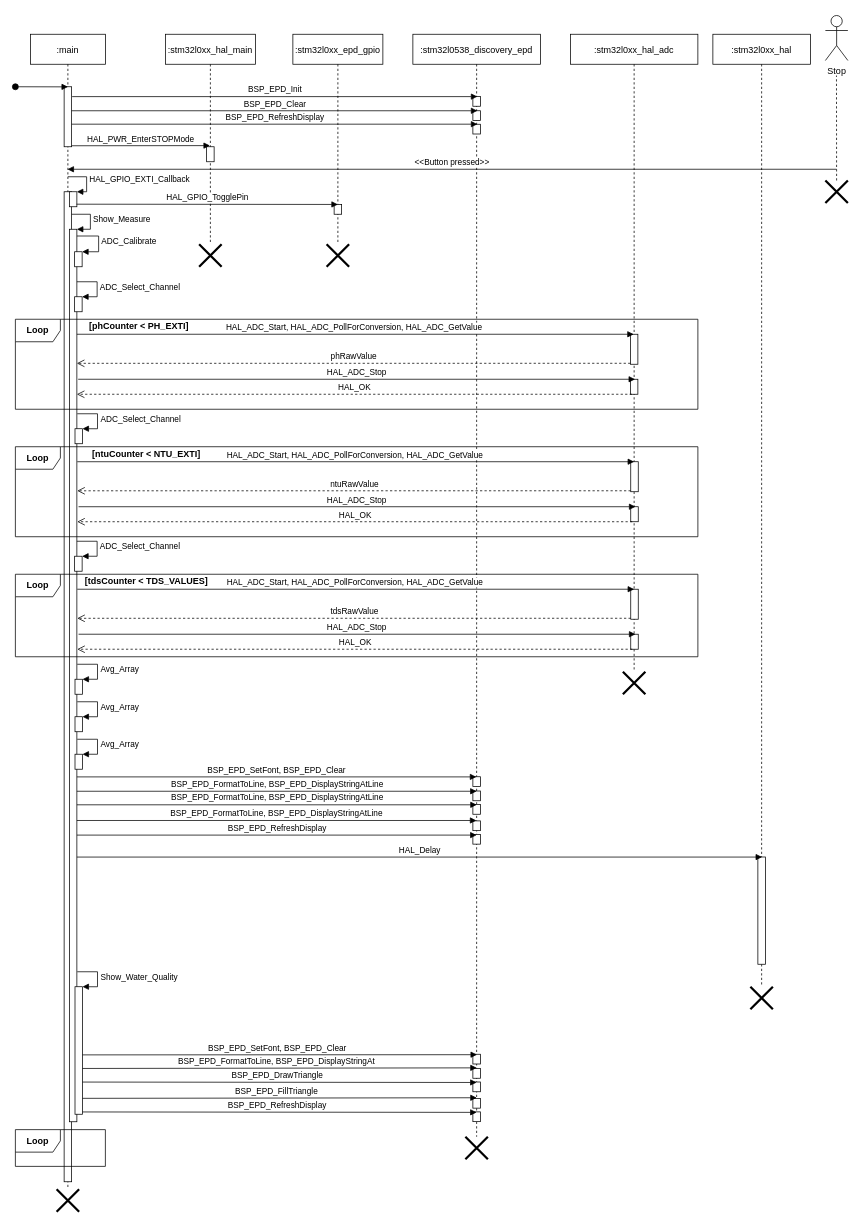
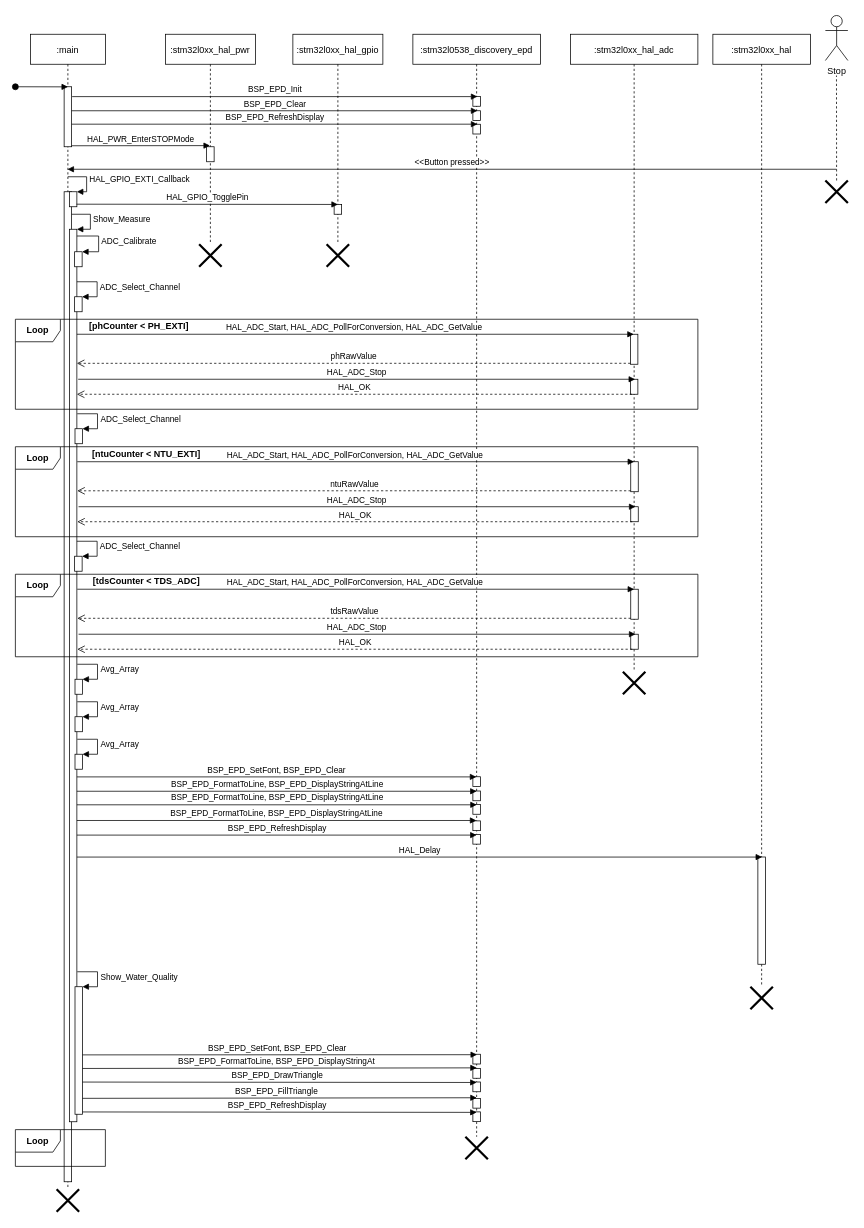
node ":stm32l0xx_hal_main": label ":stm32l0xx_hal_main" -> ":stm32l0xx_hal_pwr"
node ":stm32l0xx_epd_gpio": label ":stm32l0xx_epd_gpio" -> ":stm32l0xx_hal_gpio"
node "[tdsCounter < TDS_VALUES]": label "[tdsCounter < TDS_VALUES]" -> "[tdsCounter < TDS_ADC]"
